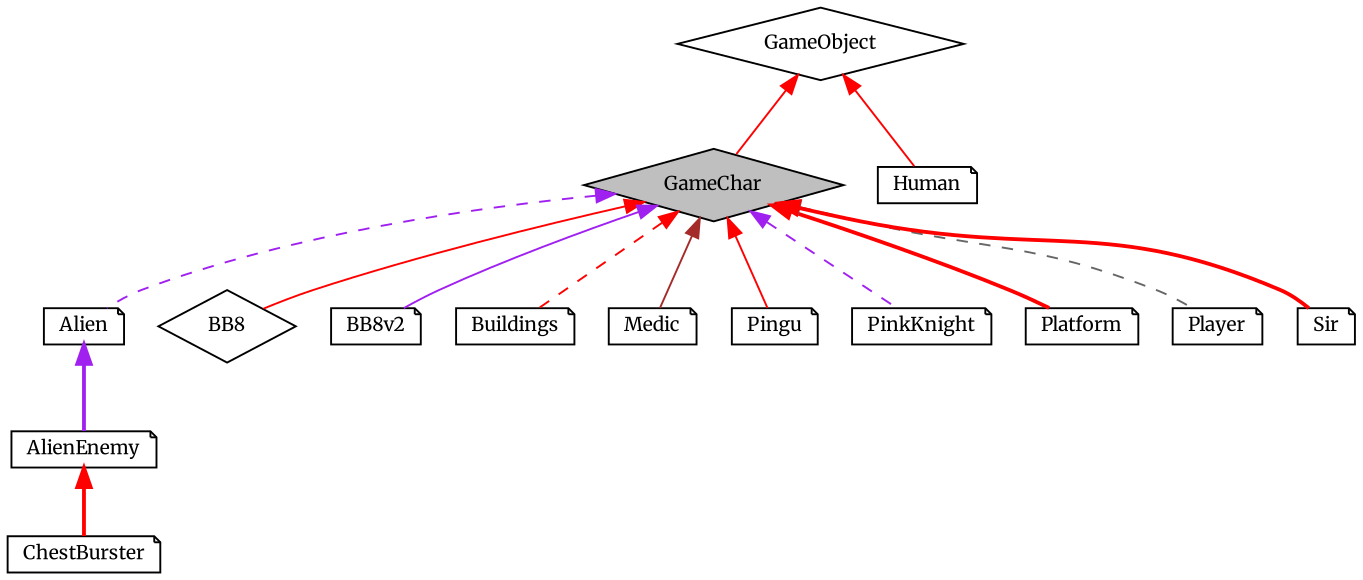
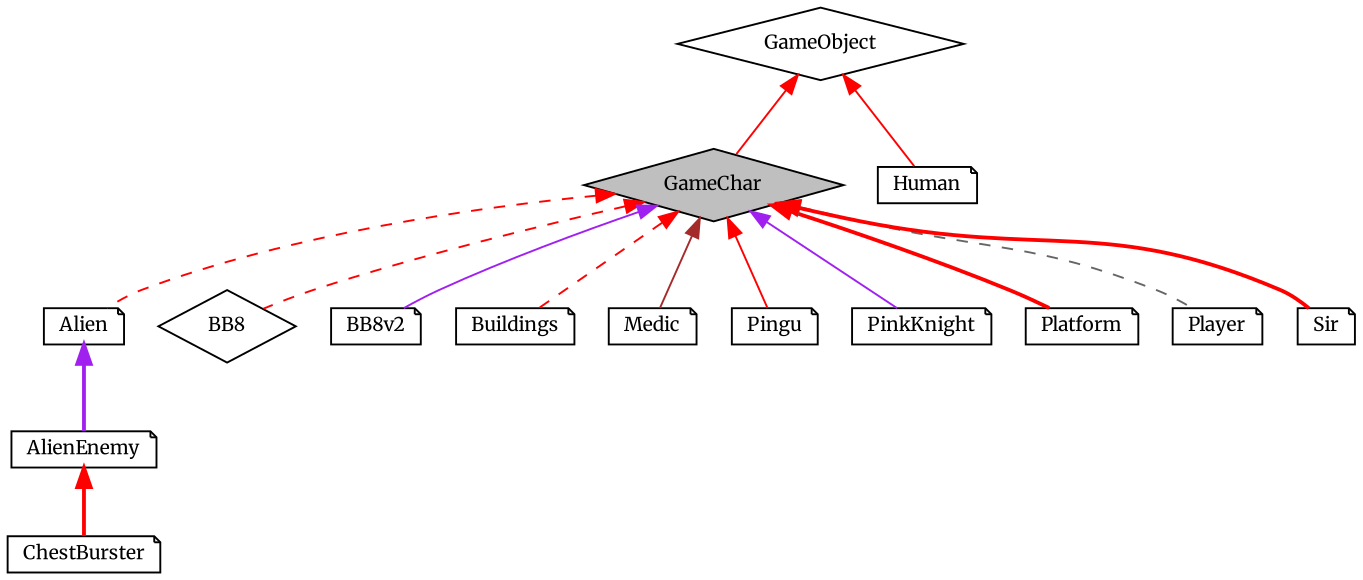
edge "Alien" -> "GameChar": color purple -> red
edge "BB8" -> "GameChar": style solid -> dashed
edge "PinkKnight" -> "GameChar": style dashed -> solid
